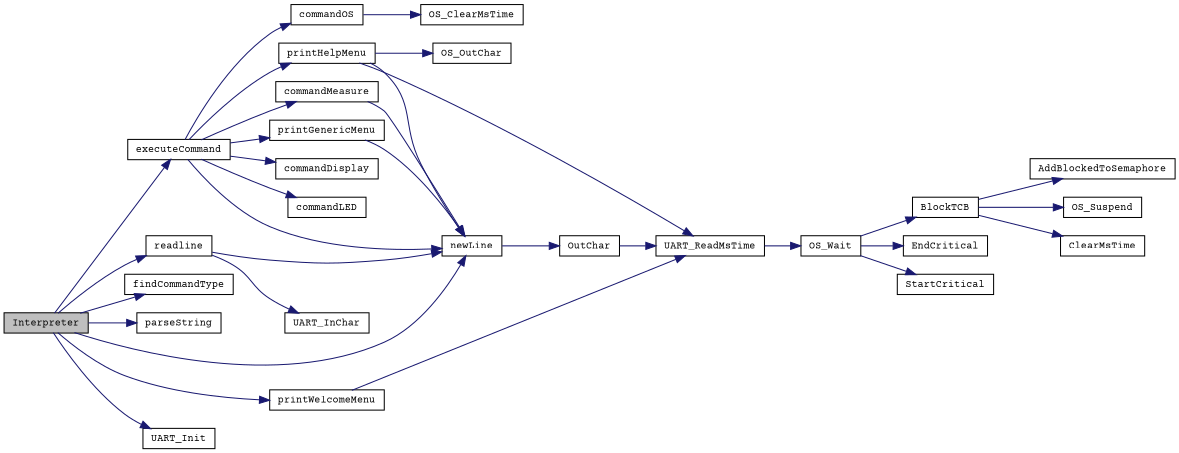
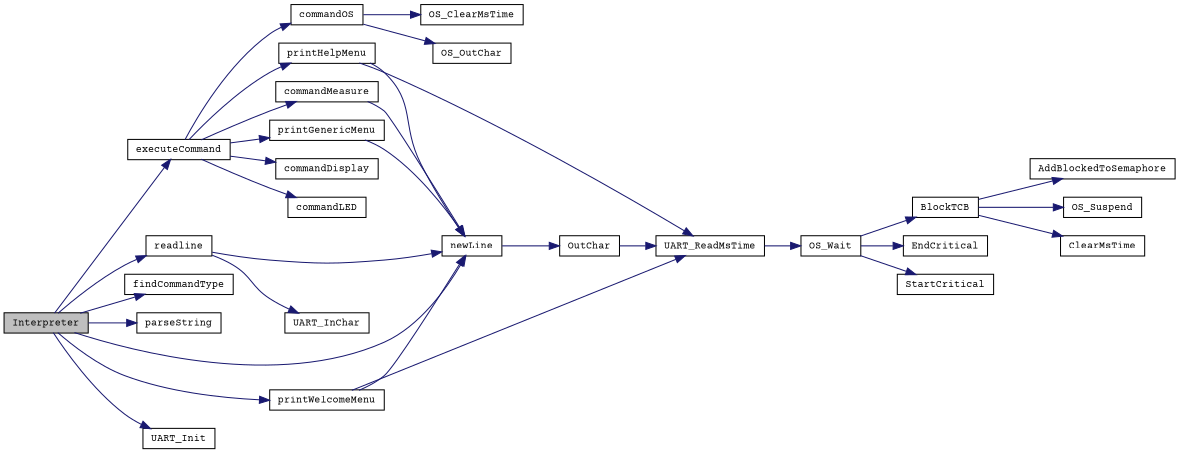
edge "printHelpMenu" -> "OS_OutChar": now "commandOS" -> "OS_OutChar"
edge "executeCommand" -> "newLine": now "printWelcomeMenu" -> "newLine"
